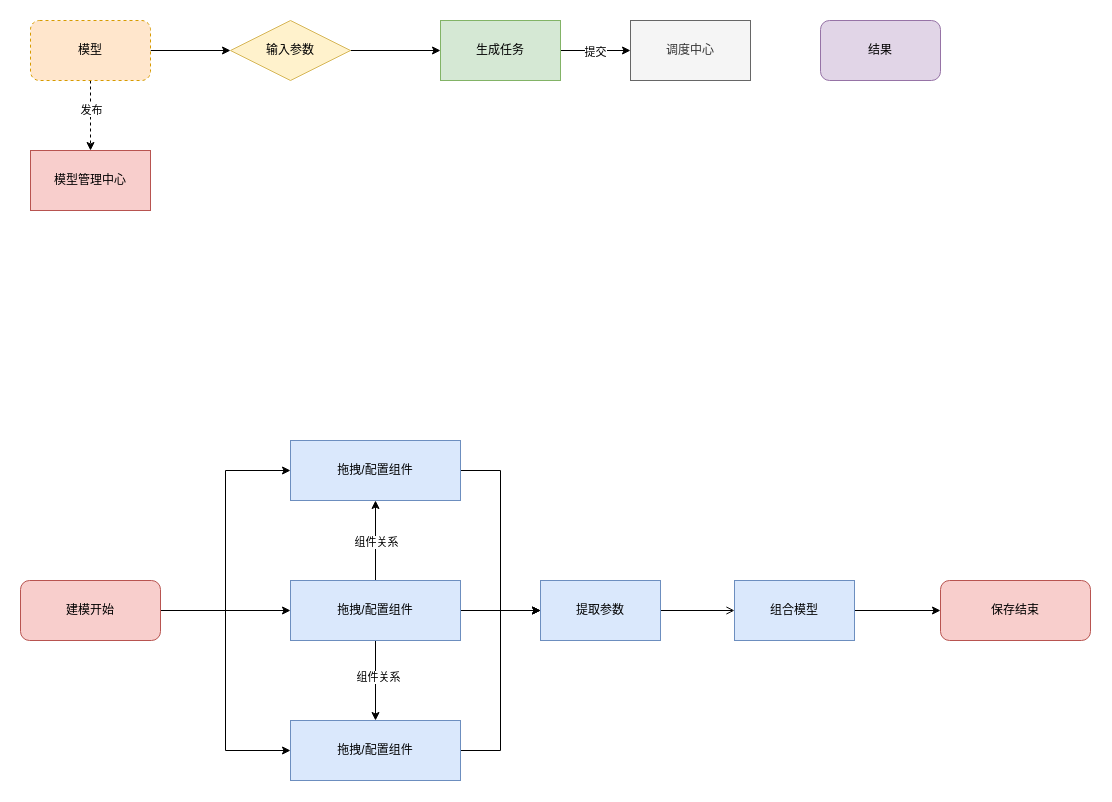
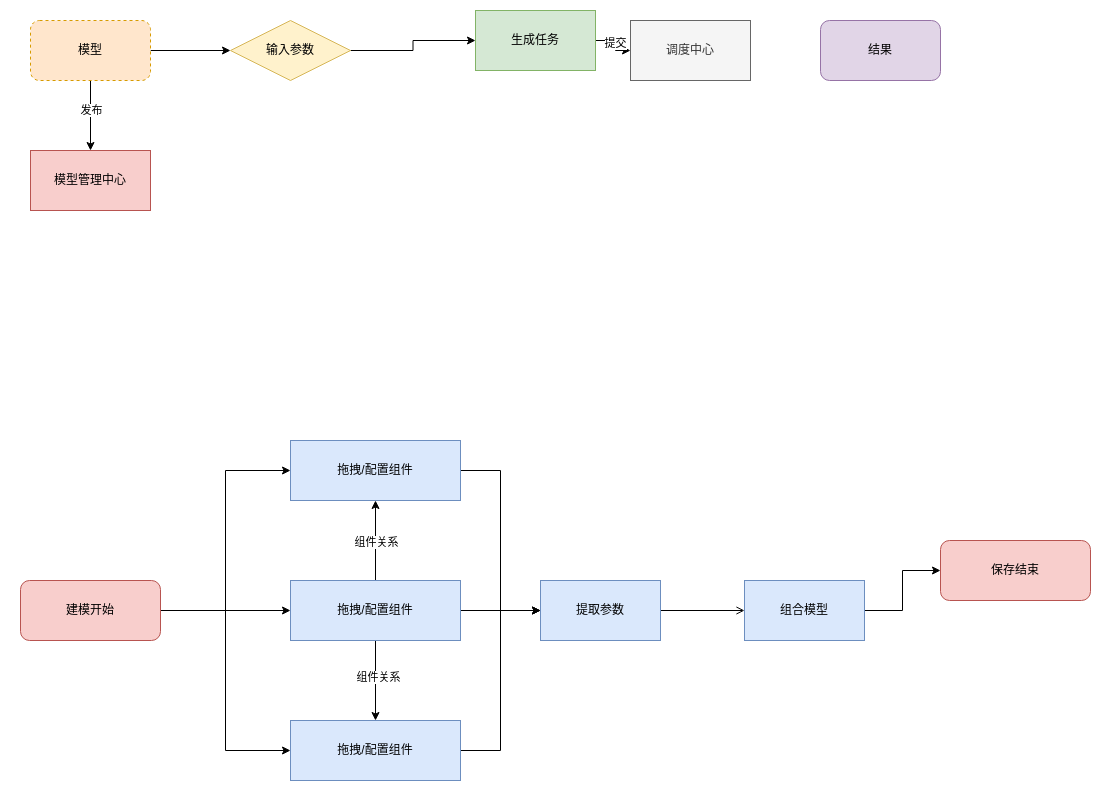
node "生成任务": moved (501, 51) -> (536, 41)
edge "模型" -> "模型管理中心": style dashed -> solid
node "组合模型": moved (795, 611) -> (805, 611)
node "保存结束": moved (1016, 611) -> (1016, 571)
